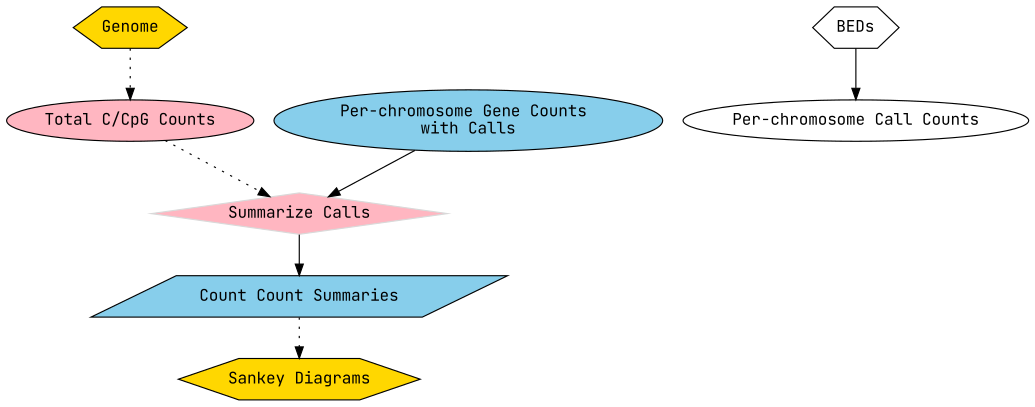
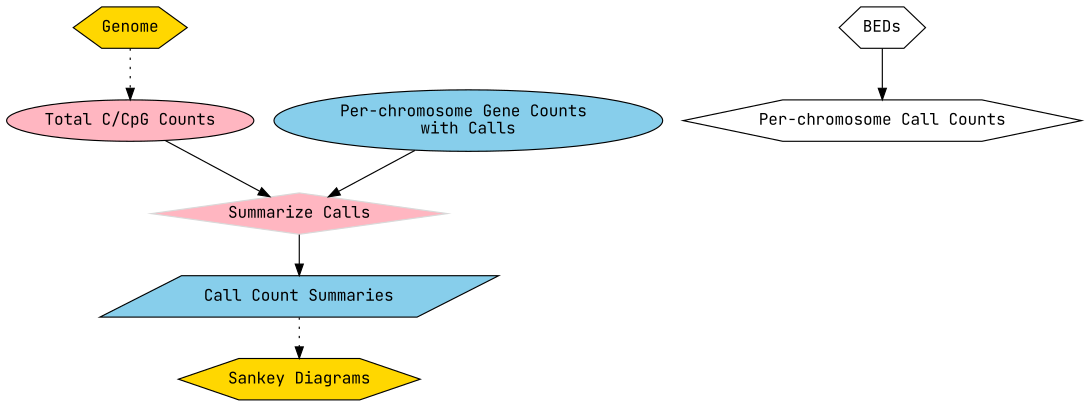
node "Per-chromosome Call Counts": shape ellipse -> hexagon
edge "Total C/CpG Counts" -> "Summarize Calls": style dotted -> solid
node "Count Count Summaries": label "Count Count Summaries" -> "Call Count Summaries"
